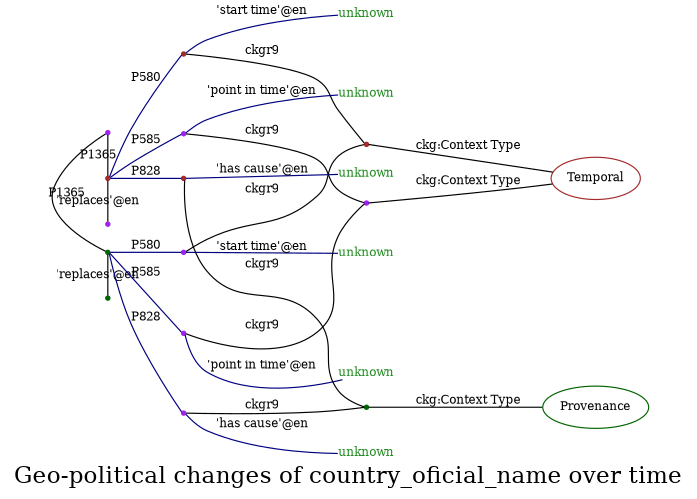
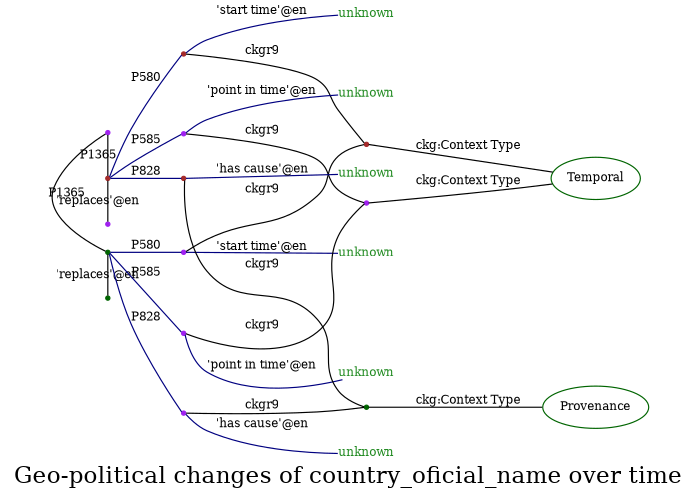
node "Temporal": color brown -> darkgreen
